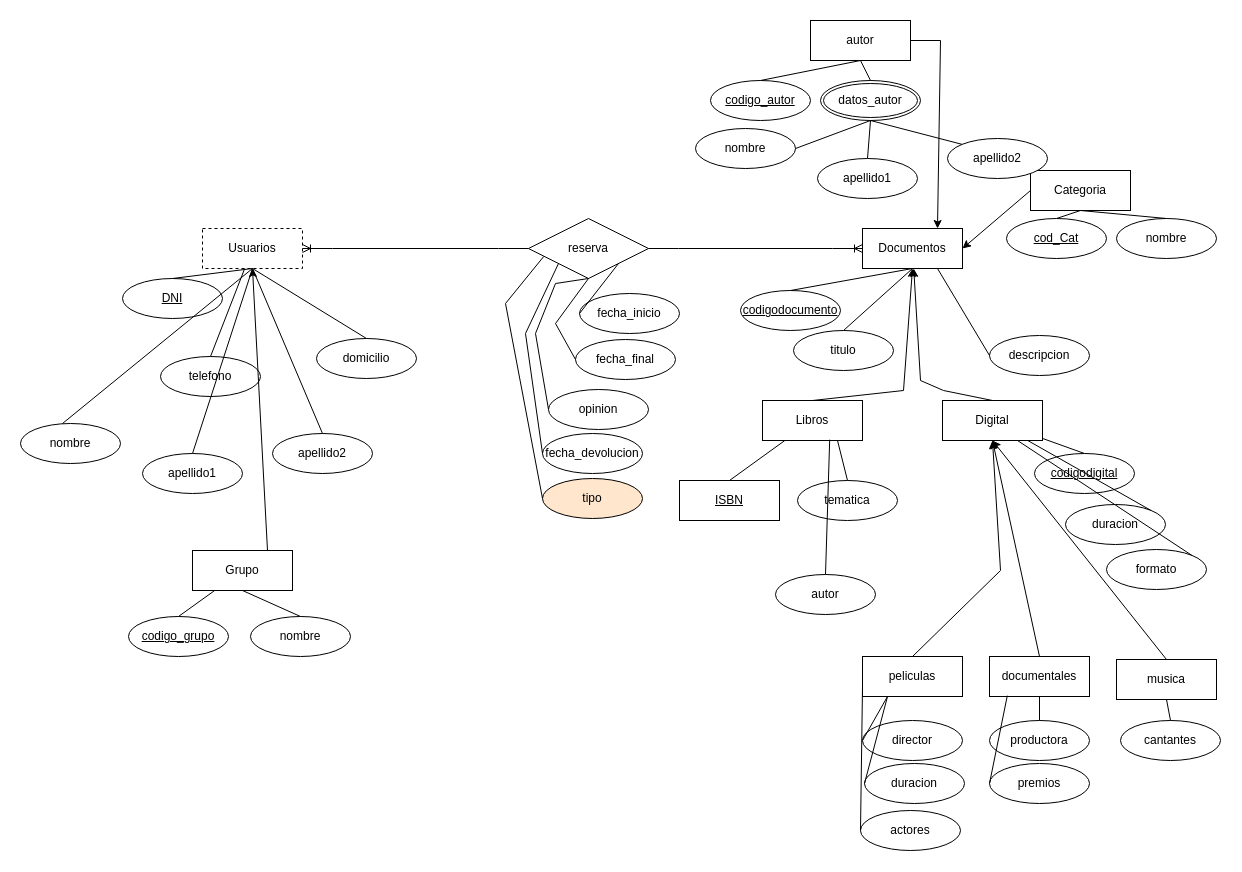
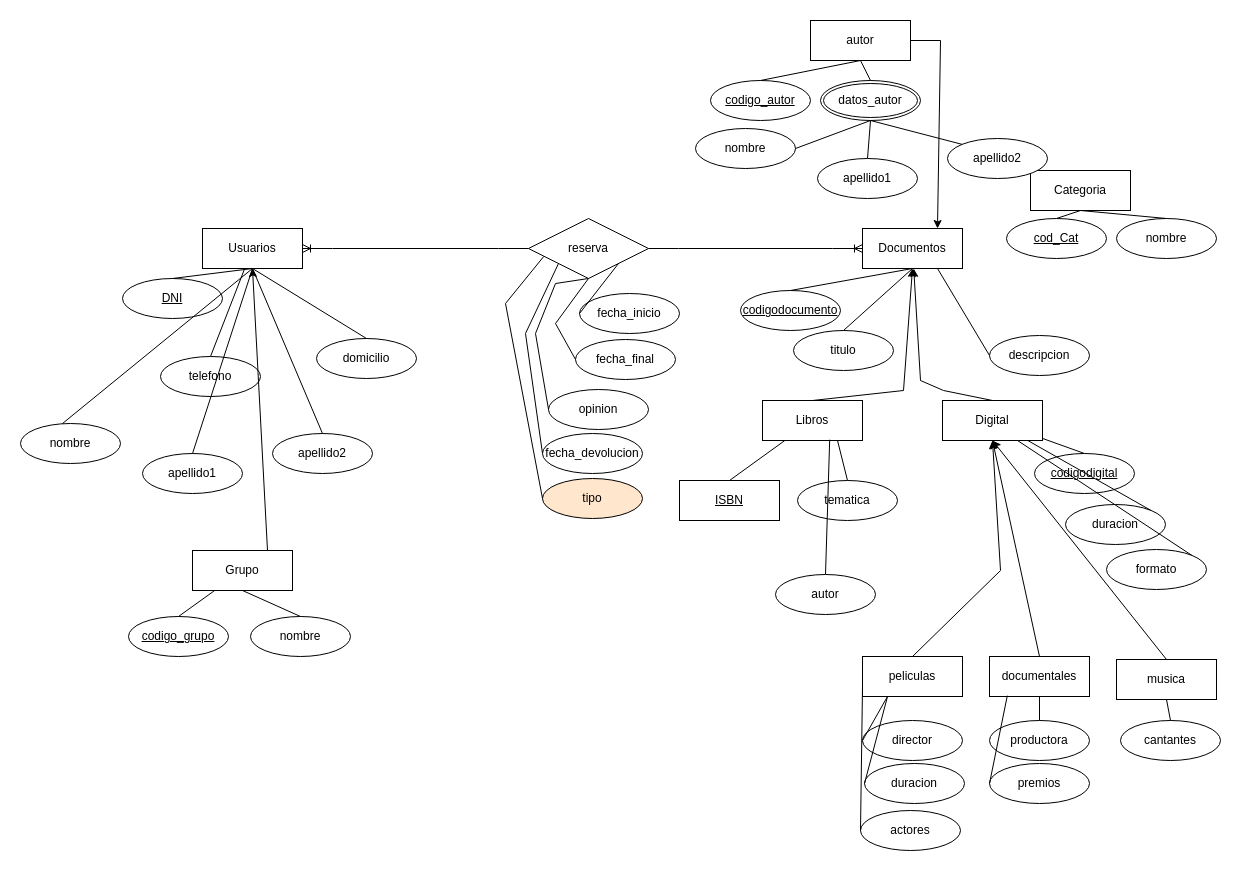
edge "Categoria" -> "Documentos": removed
node "Usuarios": style dashed -> solid
